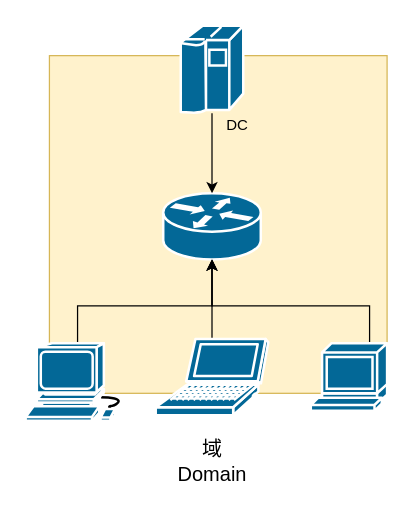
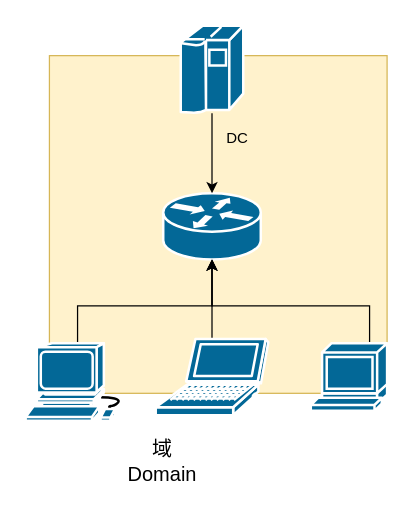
node "DC": moved (237, 126) -> (237, 138)
node "域Domain": moved (212, 462) -> (162, 462)
